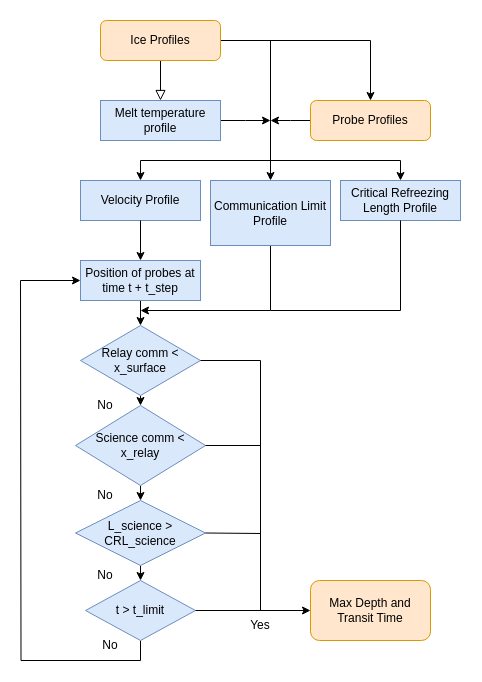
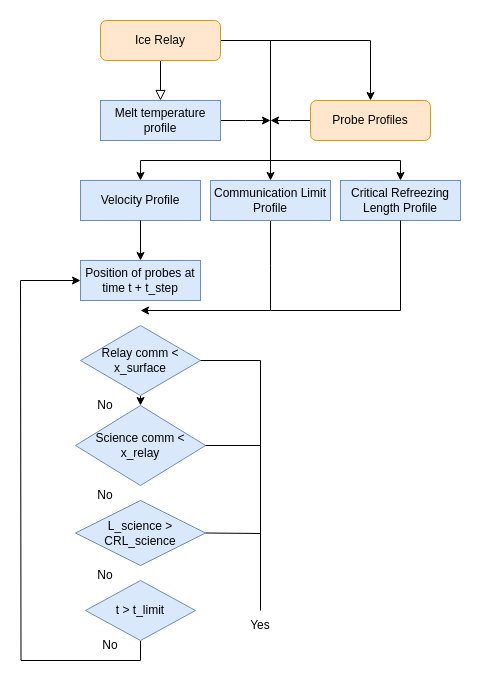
node "Ice Profiles": label "Ice Profiles" -> "Ice Relay"
node "Communication Limit Profile": size 120x65 -> 120x40
edge "Position of probes at time t + t_step" -> "Relay comm < x_surface": removed
edge "Science comm < x_relay" -> "L_science > CRL_science": removed
edge "L_science > CRL_science" -> "t > t_limit": removed
edge "t > t_limit" -> "Max Depth and Transit Time": removed
node "Max Depth and Transit Time": removed
